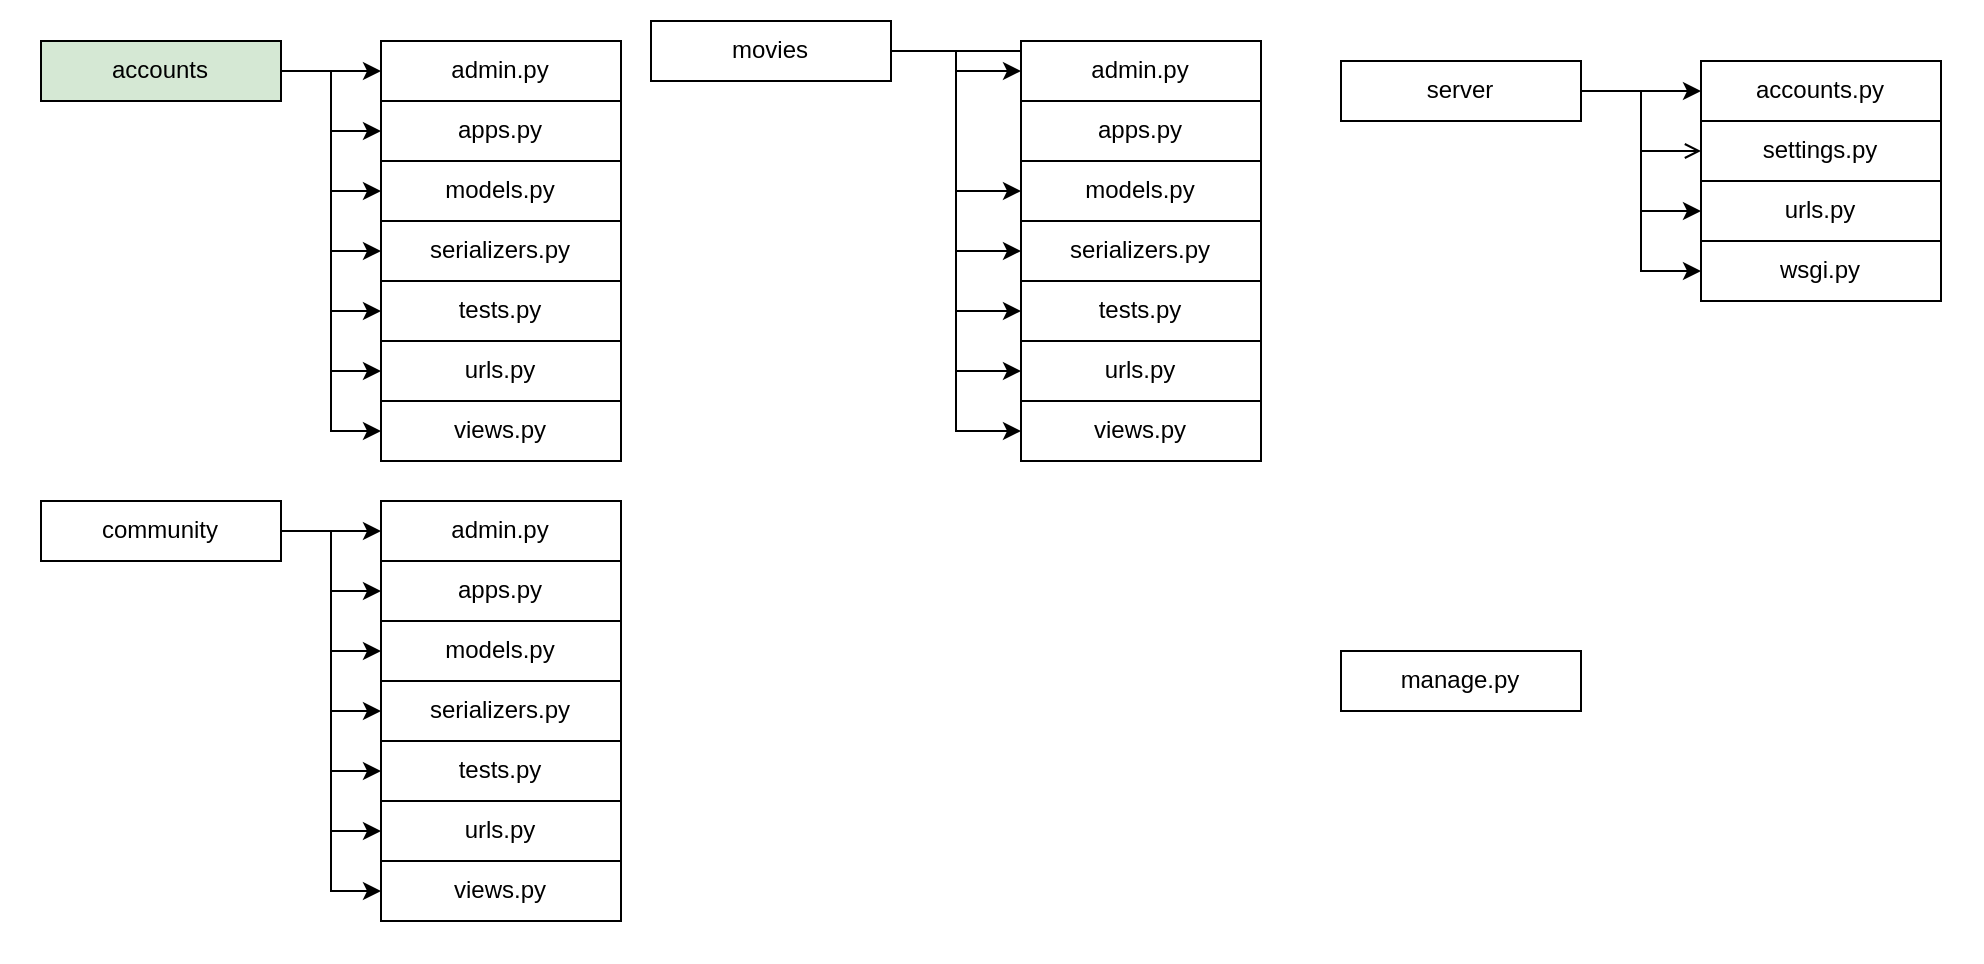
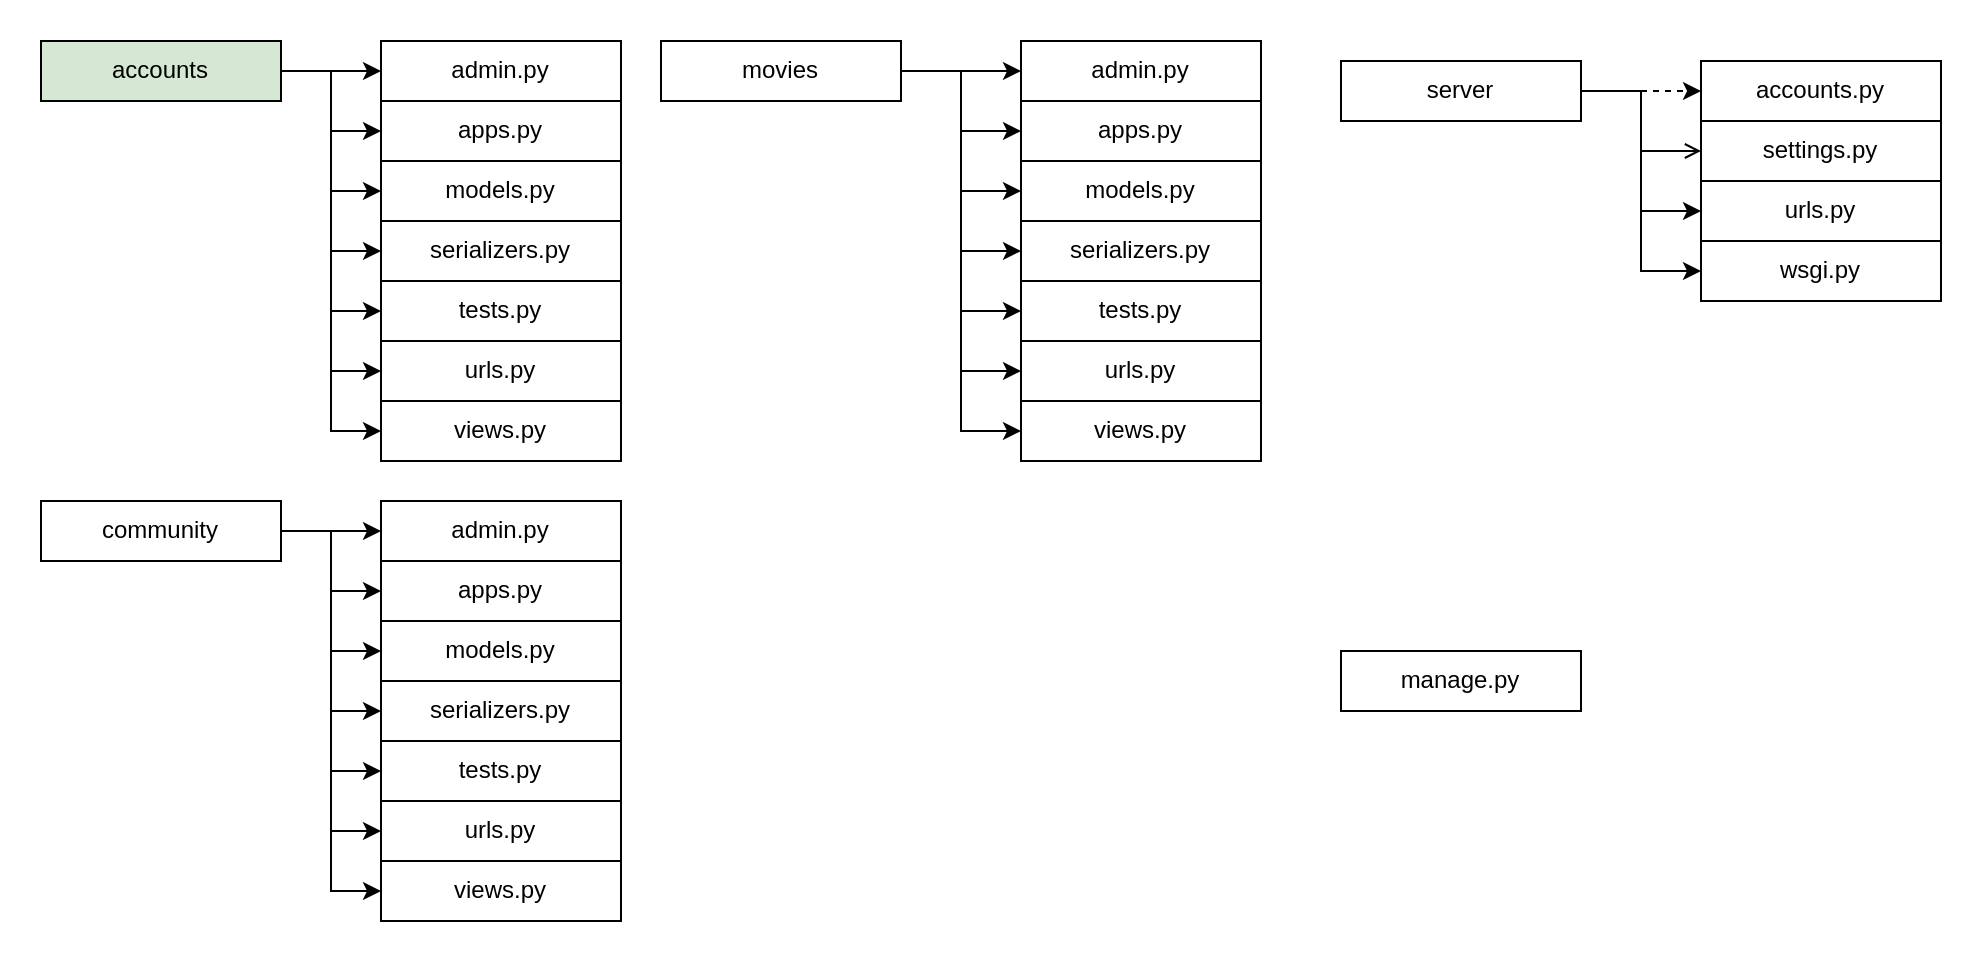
node "movies": moved (771, 51) -> (781, 71)
edge "server" -> "accounts.py": style solid -> dashed
